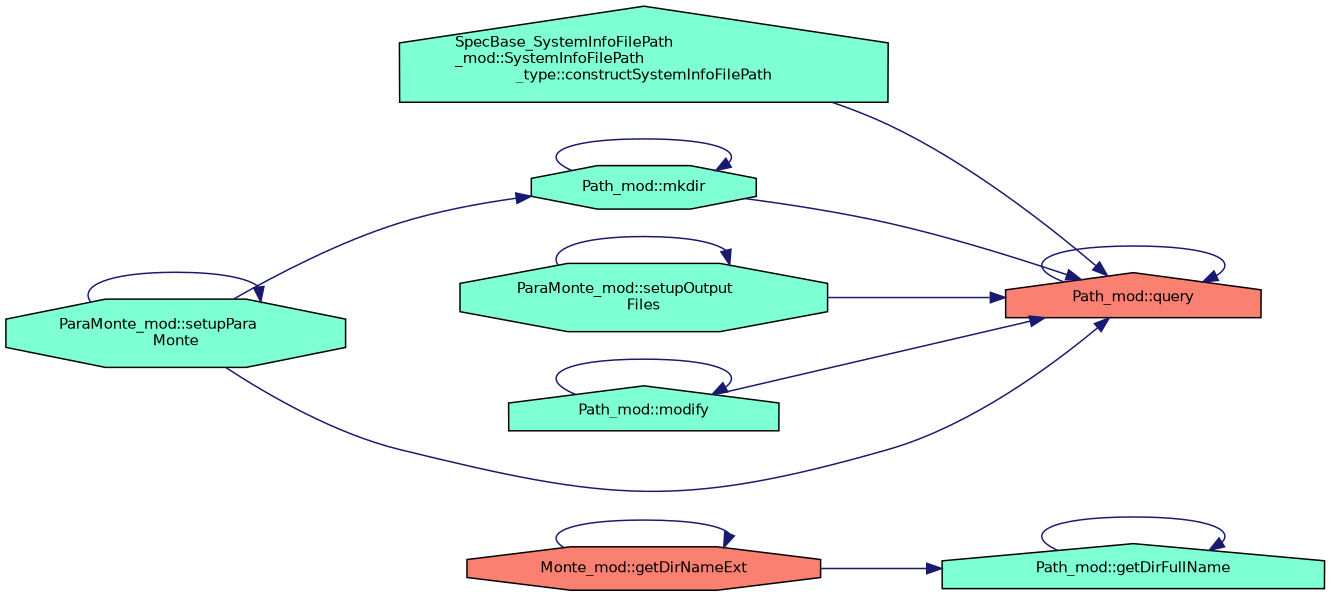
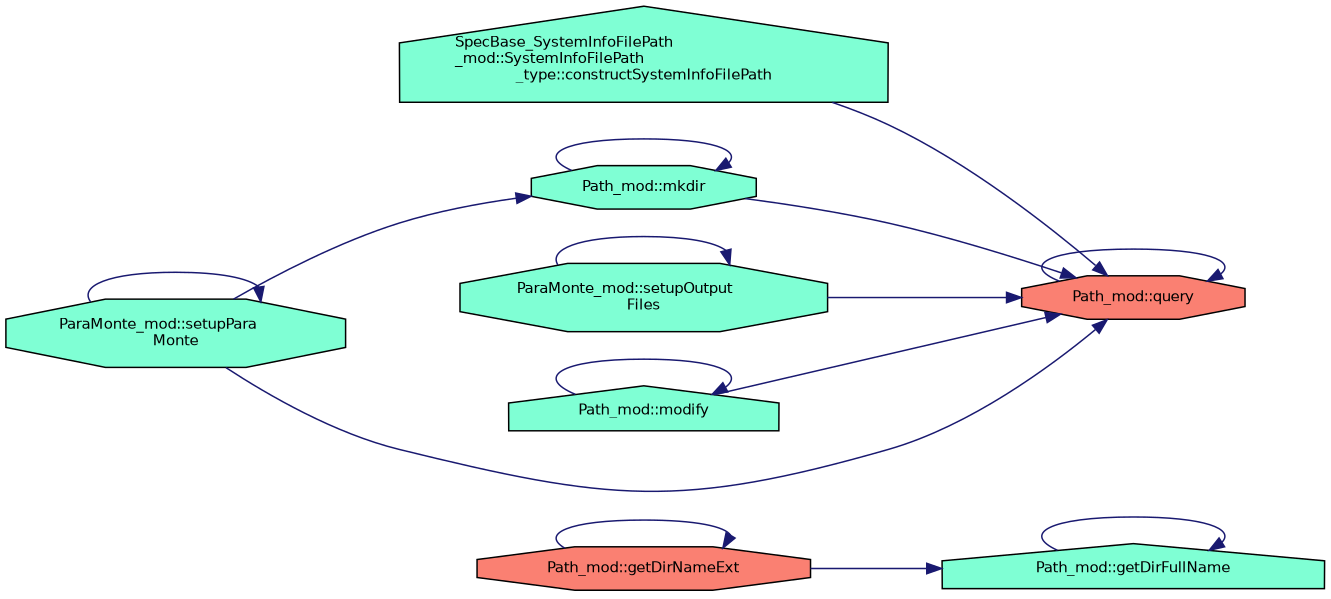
node "Path_mod::query": shape house -> octagon
node "Monte_mod::getDirNameExt": label "Monte_mod::getDirNameExt" -> "Path_mod::getDirNameExt"
